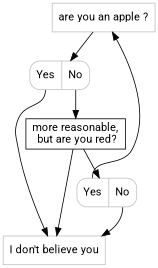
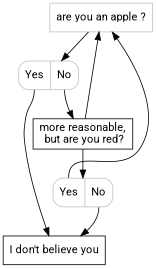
edge "more reasonable, but are you red?" -> "I don't believe you": now "more reasonable, but are you red?" -> "are you an apple ?"
node "I don't believe you": color grey -> black
